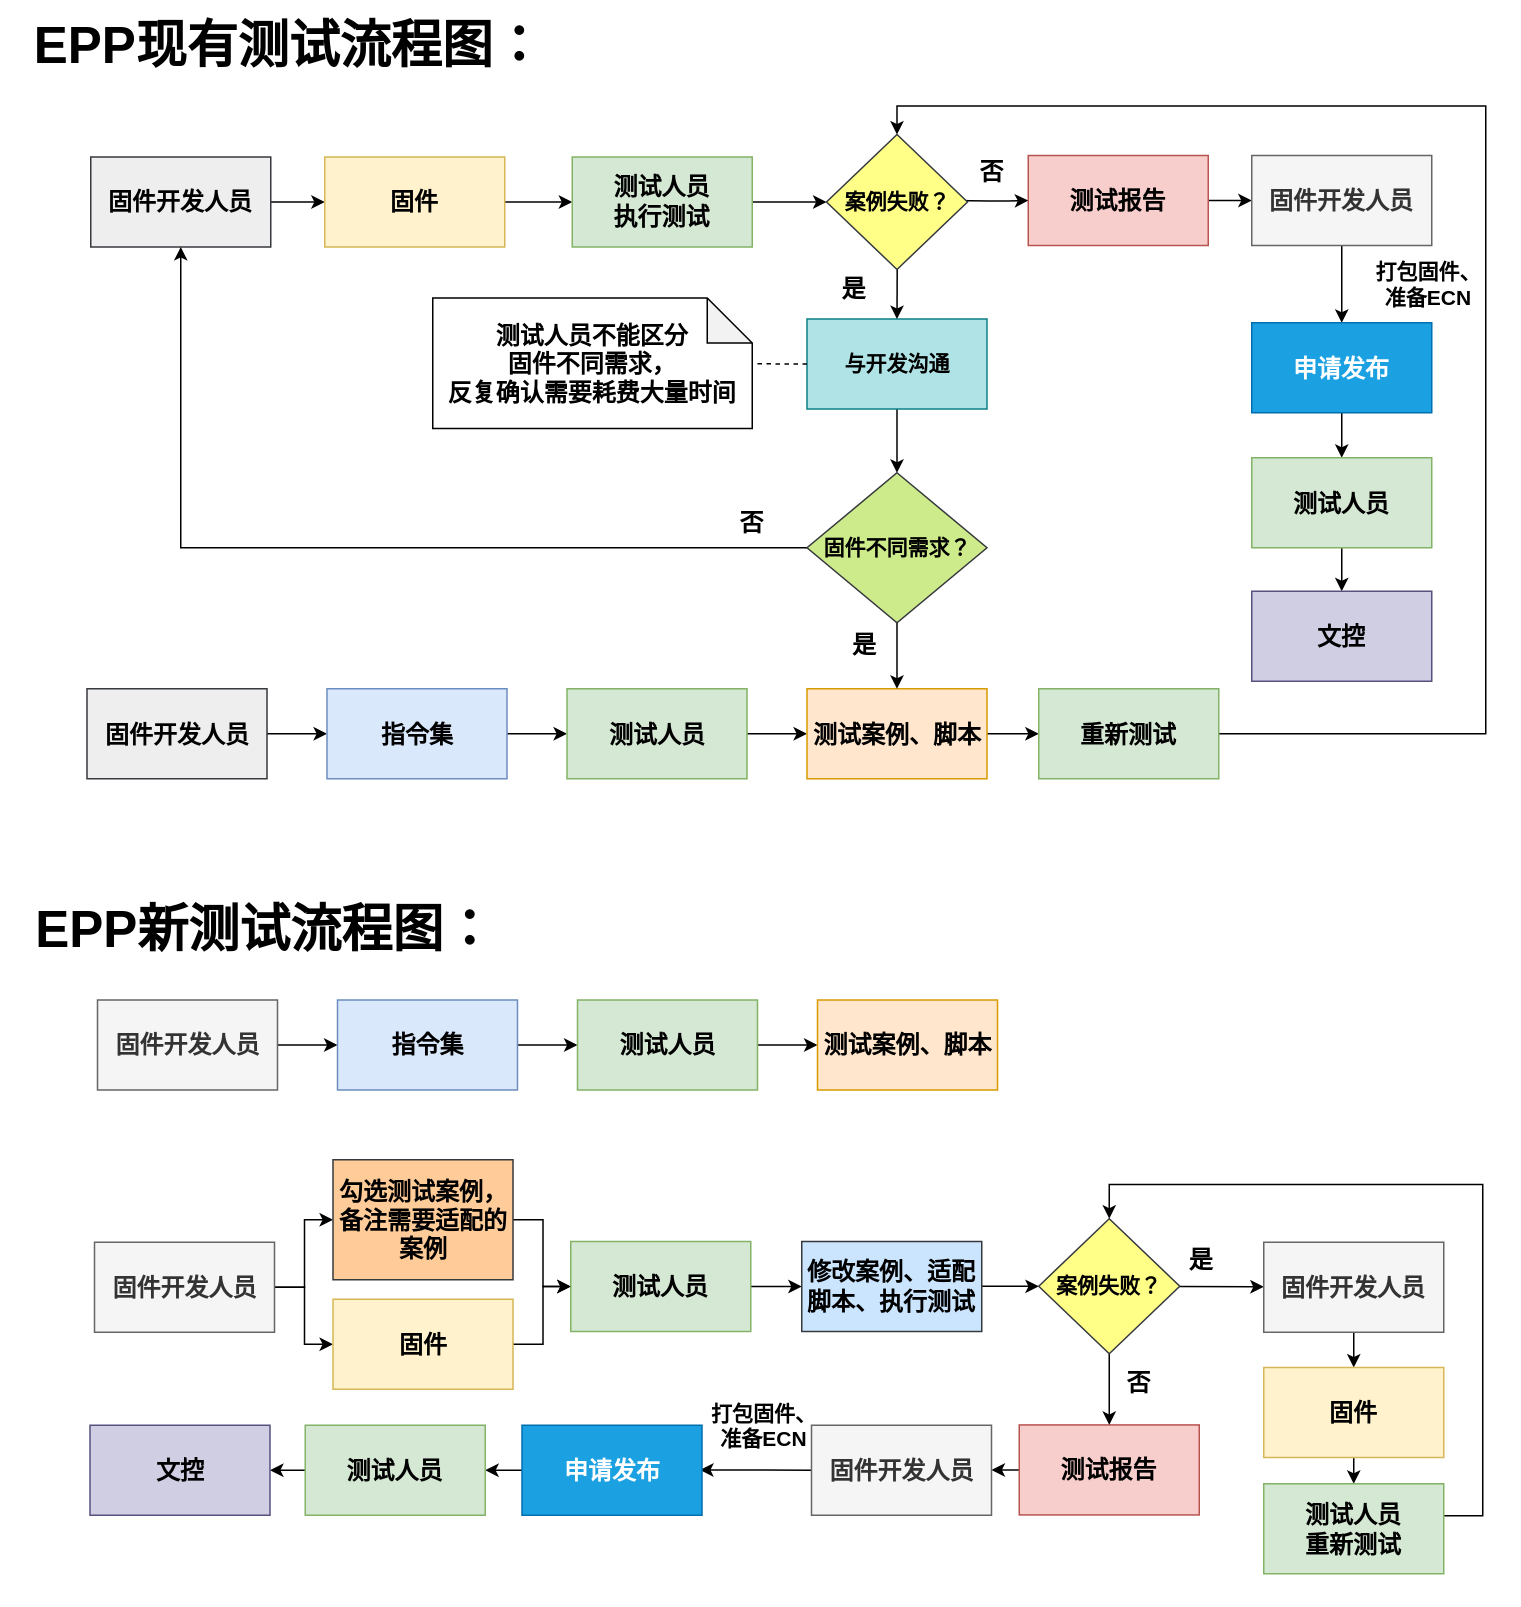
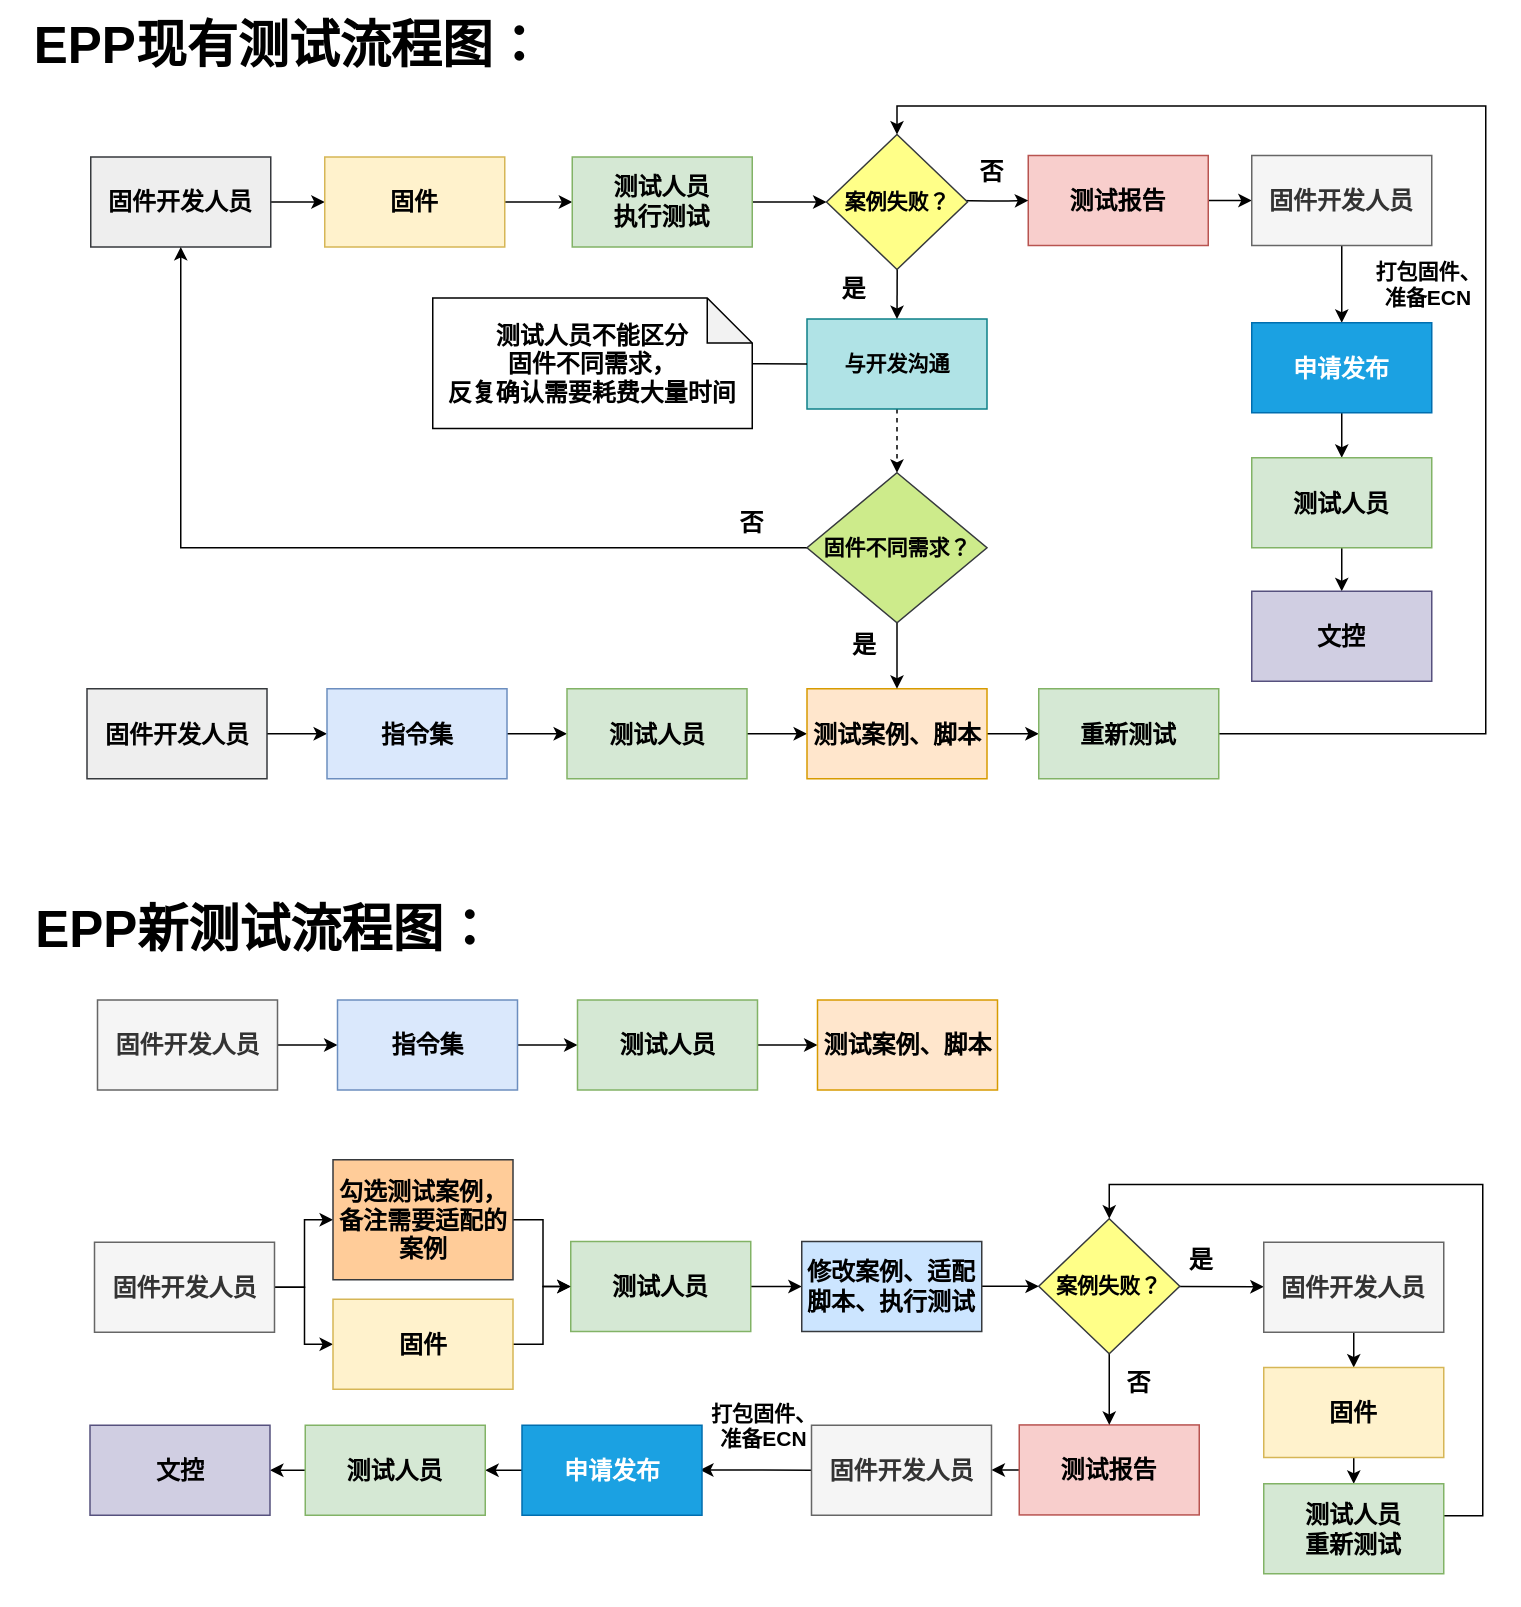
edge "测试人员不能区分 固件不同需求， 反复确认需要耗费大量时间" -- "与开发沟通": style dashed -> solid
edge "与开发沟通" -> "固件不同需求？": style solid -> dashed
